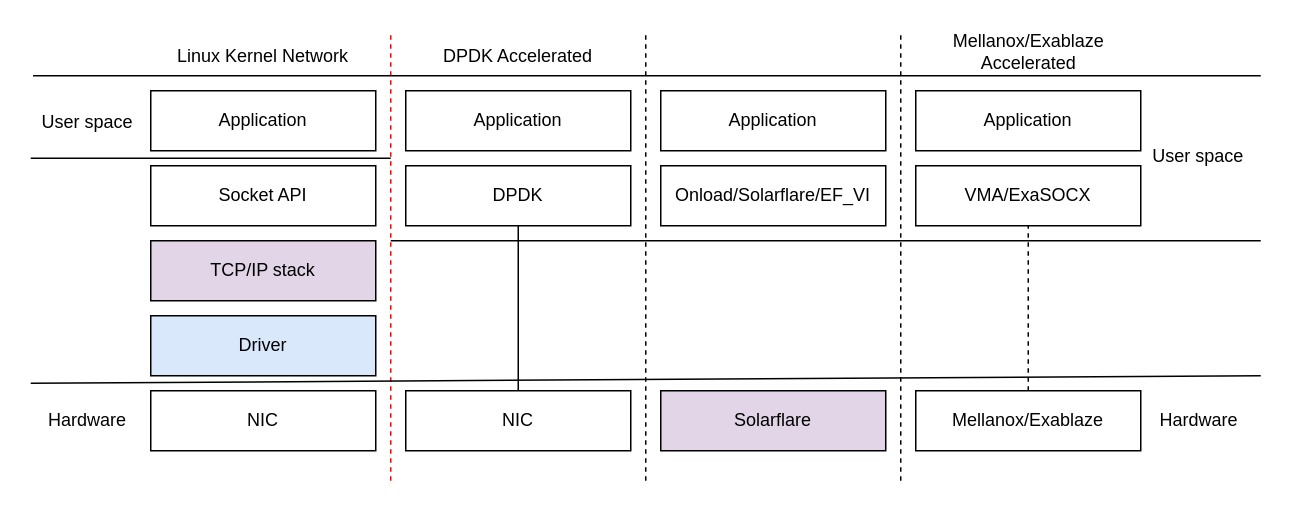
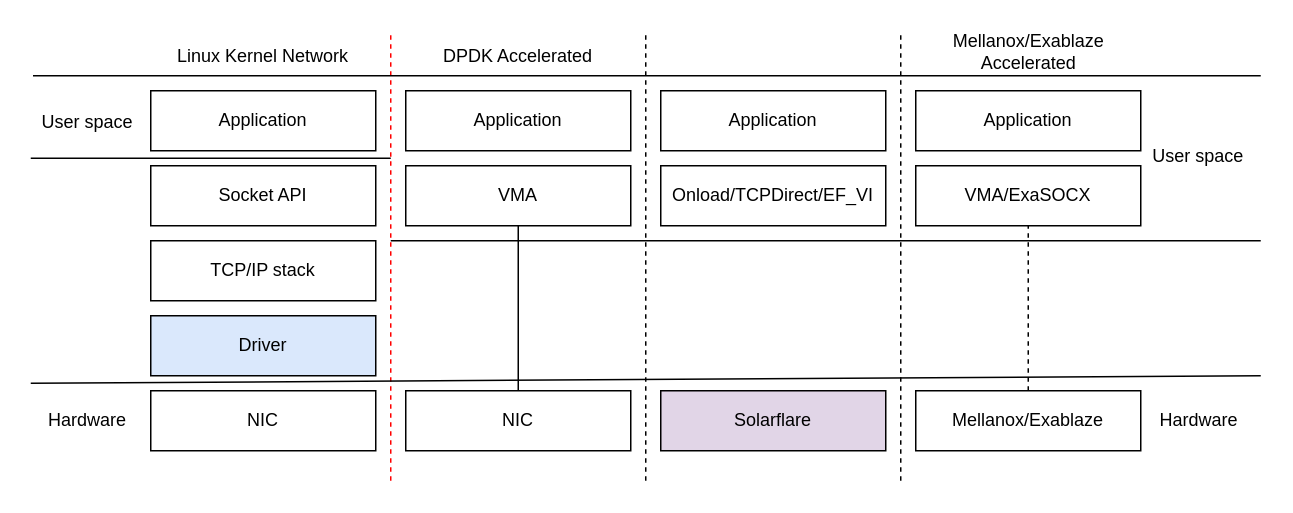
node "DPDK": label "DPDK" -> "VMA"
node "Onload/Solarflare/EF_VI": label "Onload/Solarflare/EF_VI" -> "Onload/TCPDirect/EF_VI"
node "TCP/IP stack": fillcolor #e1d5e7 -> #ffffff
